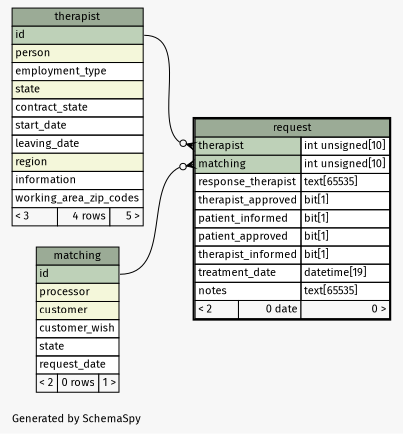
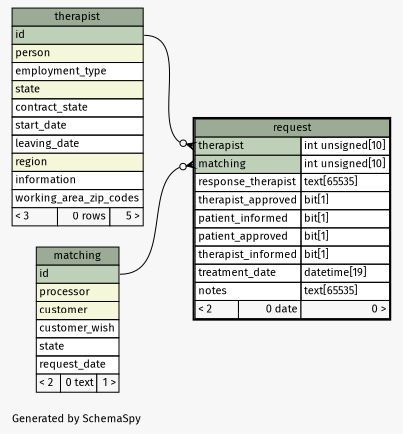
node "therapist": text "4 rows" -> "0 rows"
node "matching": text "0 rows" -> "0 text"
